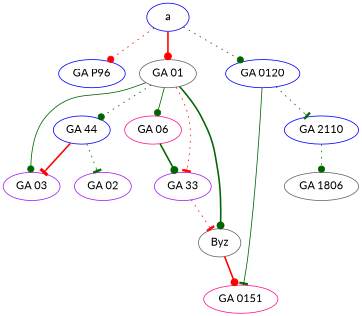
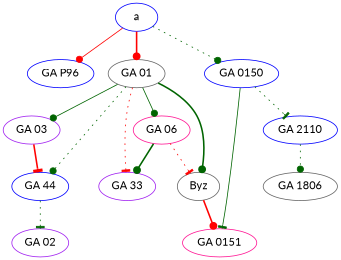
edge "a" -> "GA P96": style dotted -> solid
node "GA 0120": label "GA 0120" -> "GA 0150"
edge "GA 44" -> "GA 03": reversed
edge "GA 33" -> "Byz": now "GA 06" -> "Byz"
